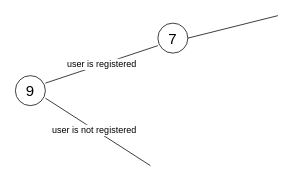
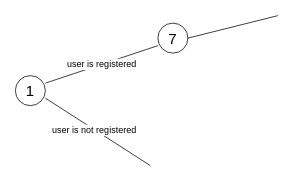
node "9": label "9" -> "1"
